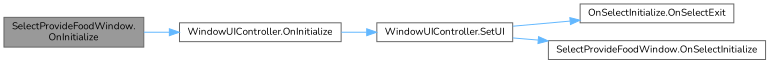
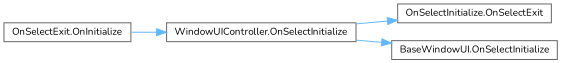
node "SelectProvideFoodWindow. OnInitialize": removed
node "WindowUIController.OnInitialize": label "WindowUIController.OnInitialize" -> "OnSelectExit.OnInitialize"
node "WindowUIController.SetUI": label "WindowUIController.SetUI" -> "WindowUIController.OnSelectInitialize"
node "SelectProvideFoodWindow.OnSelectInitialize": label "SelectProvideFoodWindow.OnSelectInitialize" -> "BaseWindowUI.OnSelectInitialize"
